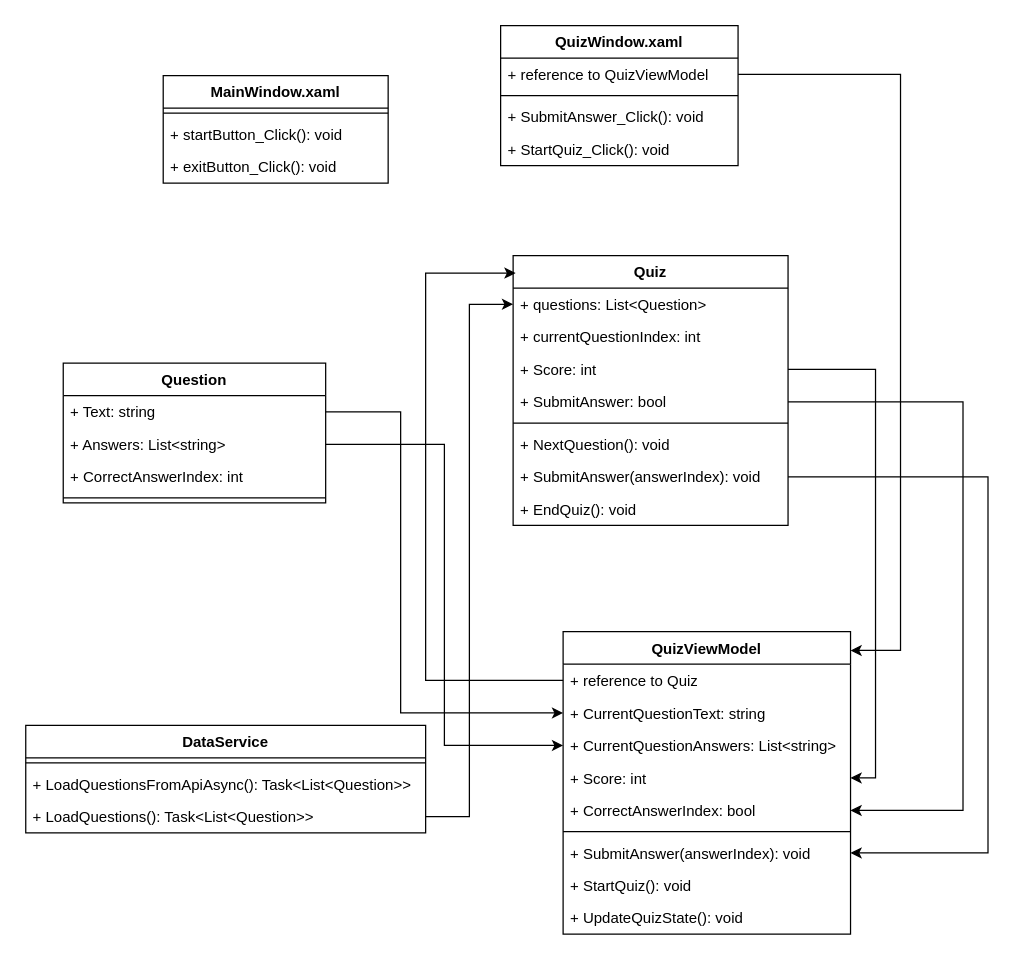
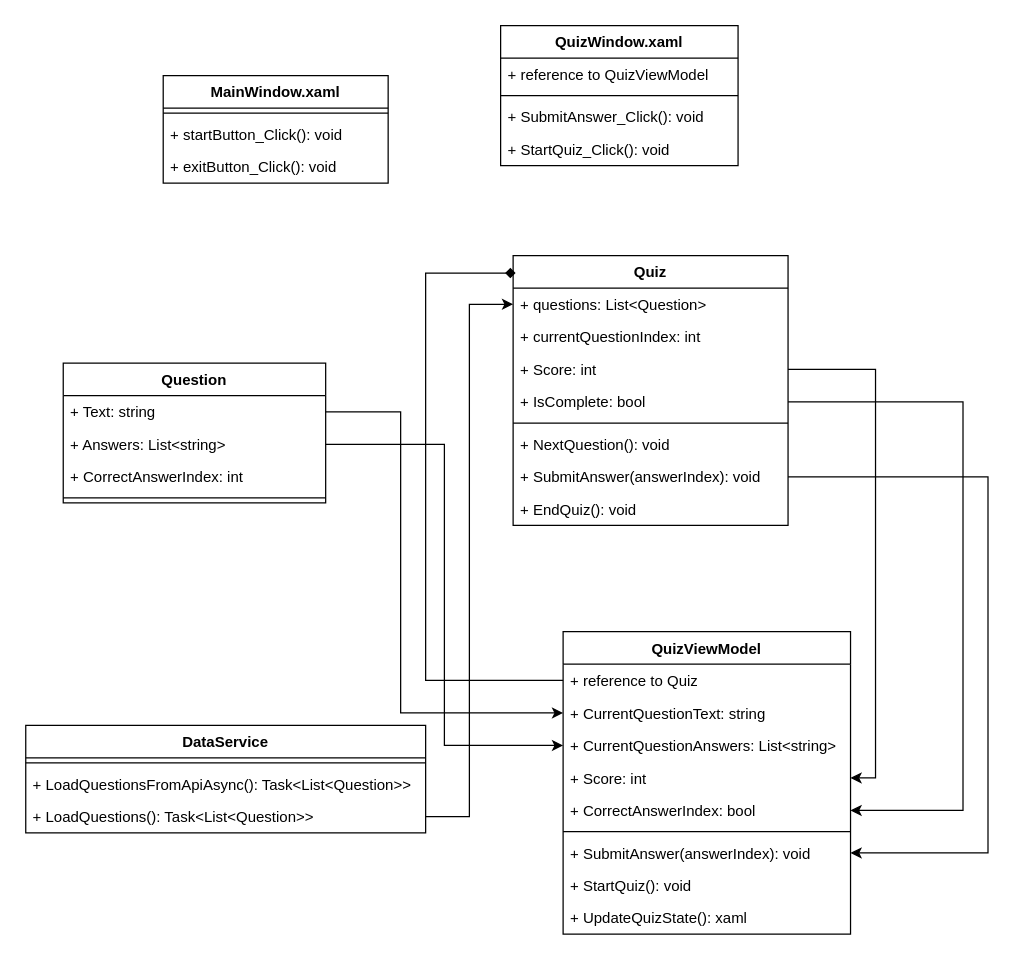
edge "+ reference to Quiz" -> "Quiz": arrowhead classic -> diamond
edge "+ reference to QuizViewModel" -> "QuizViewModel": removed
node "+ SubmitAnswer: bool": label "+ SubmitAnswer: bool" -> "+ IsComplete: bool"
node "+ UpdateQuizState(): void": label "+ UpdateQuizState(): void" -> "+ UpdateQuizState(): xaml"
